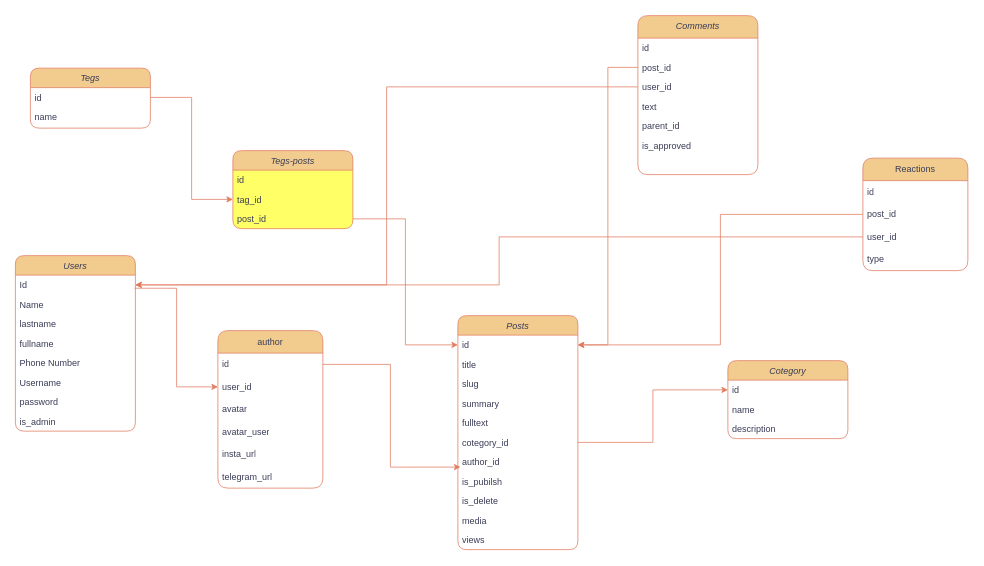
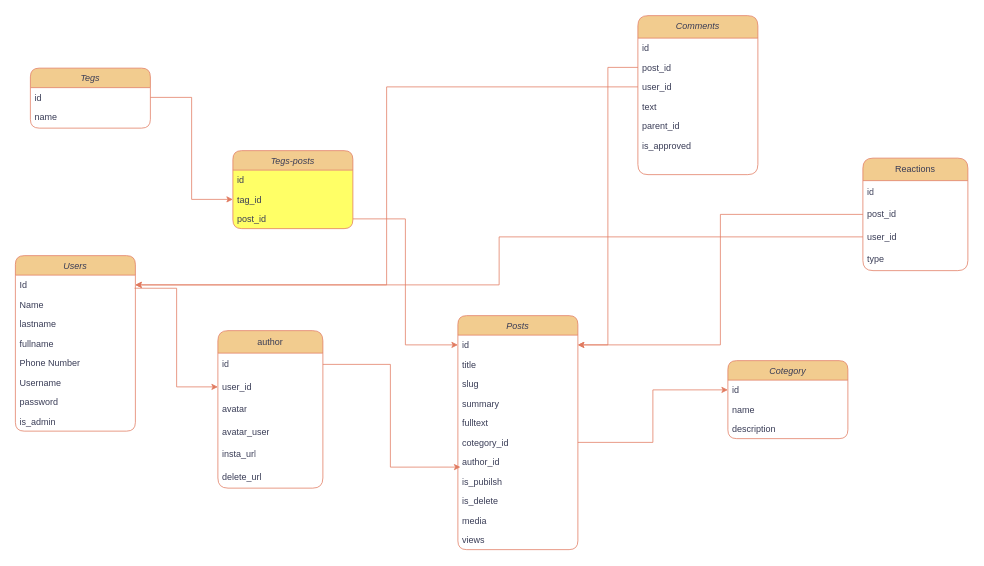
node "telegram_url": label "telegram_url" -> "delete_url"
